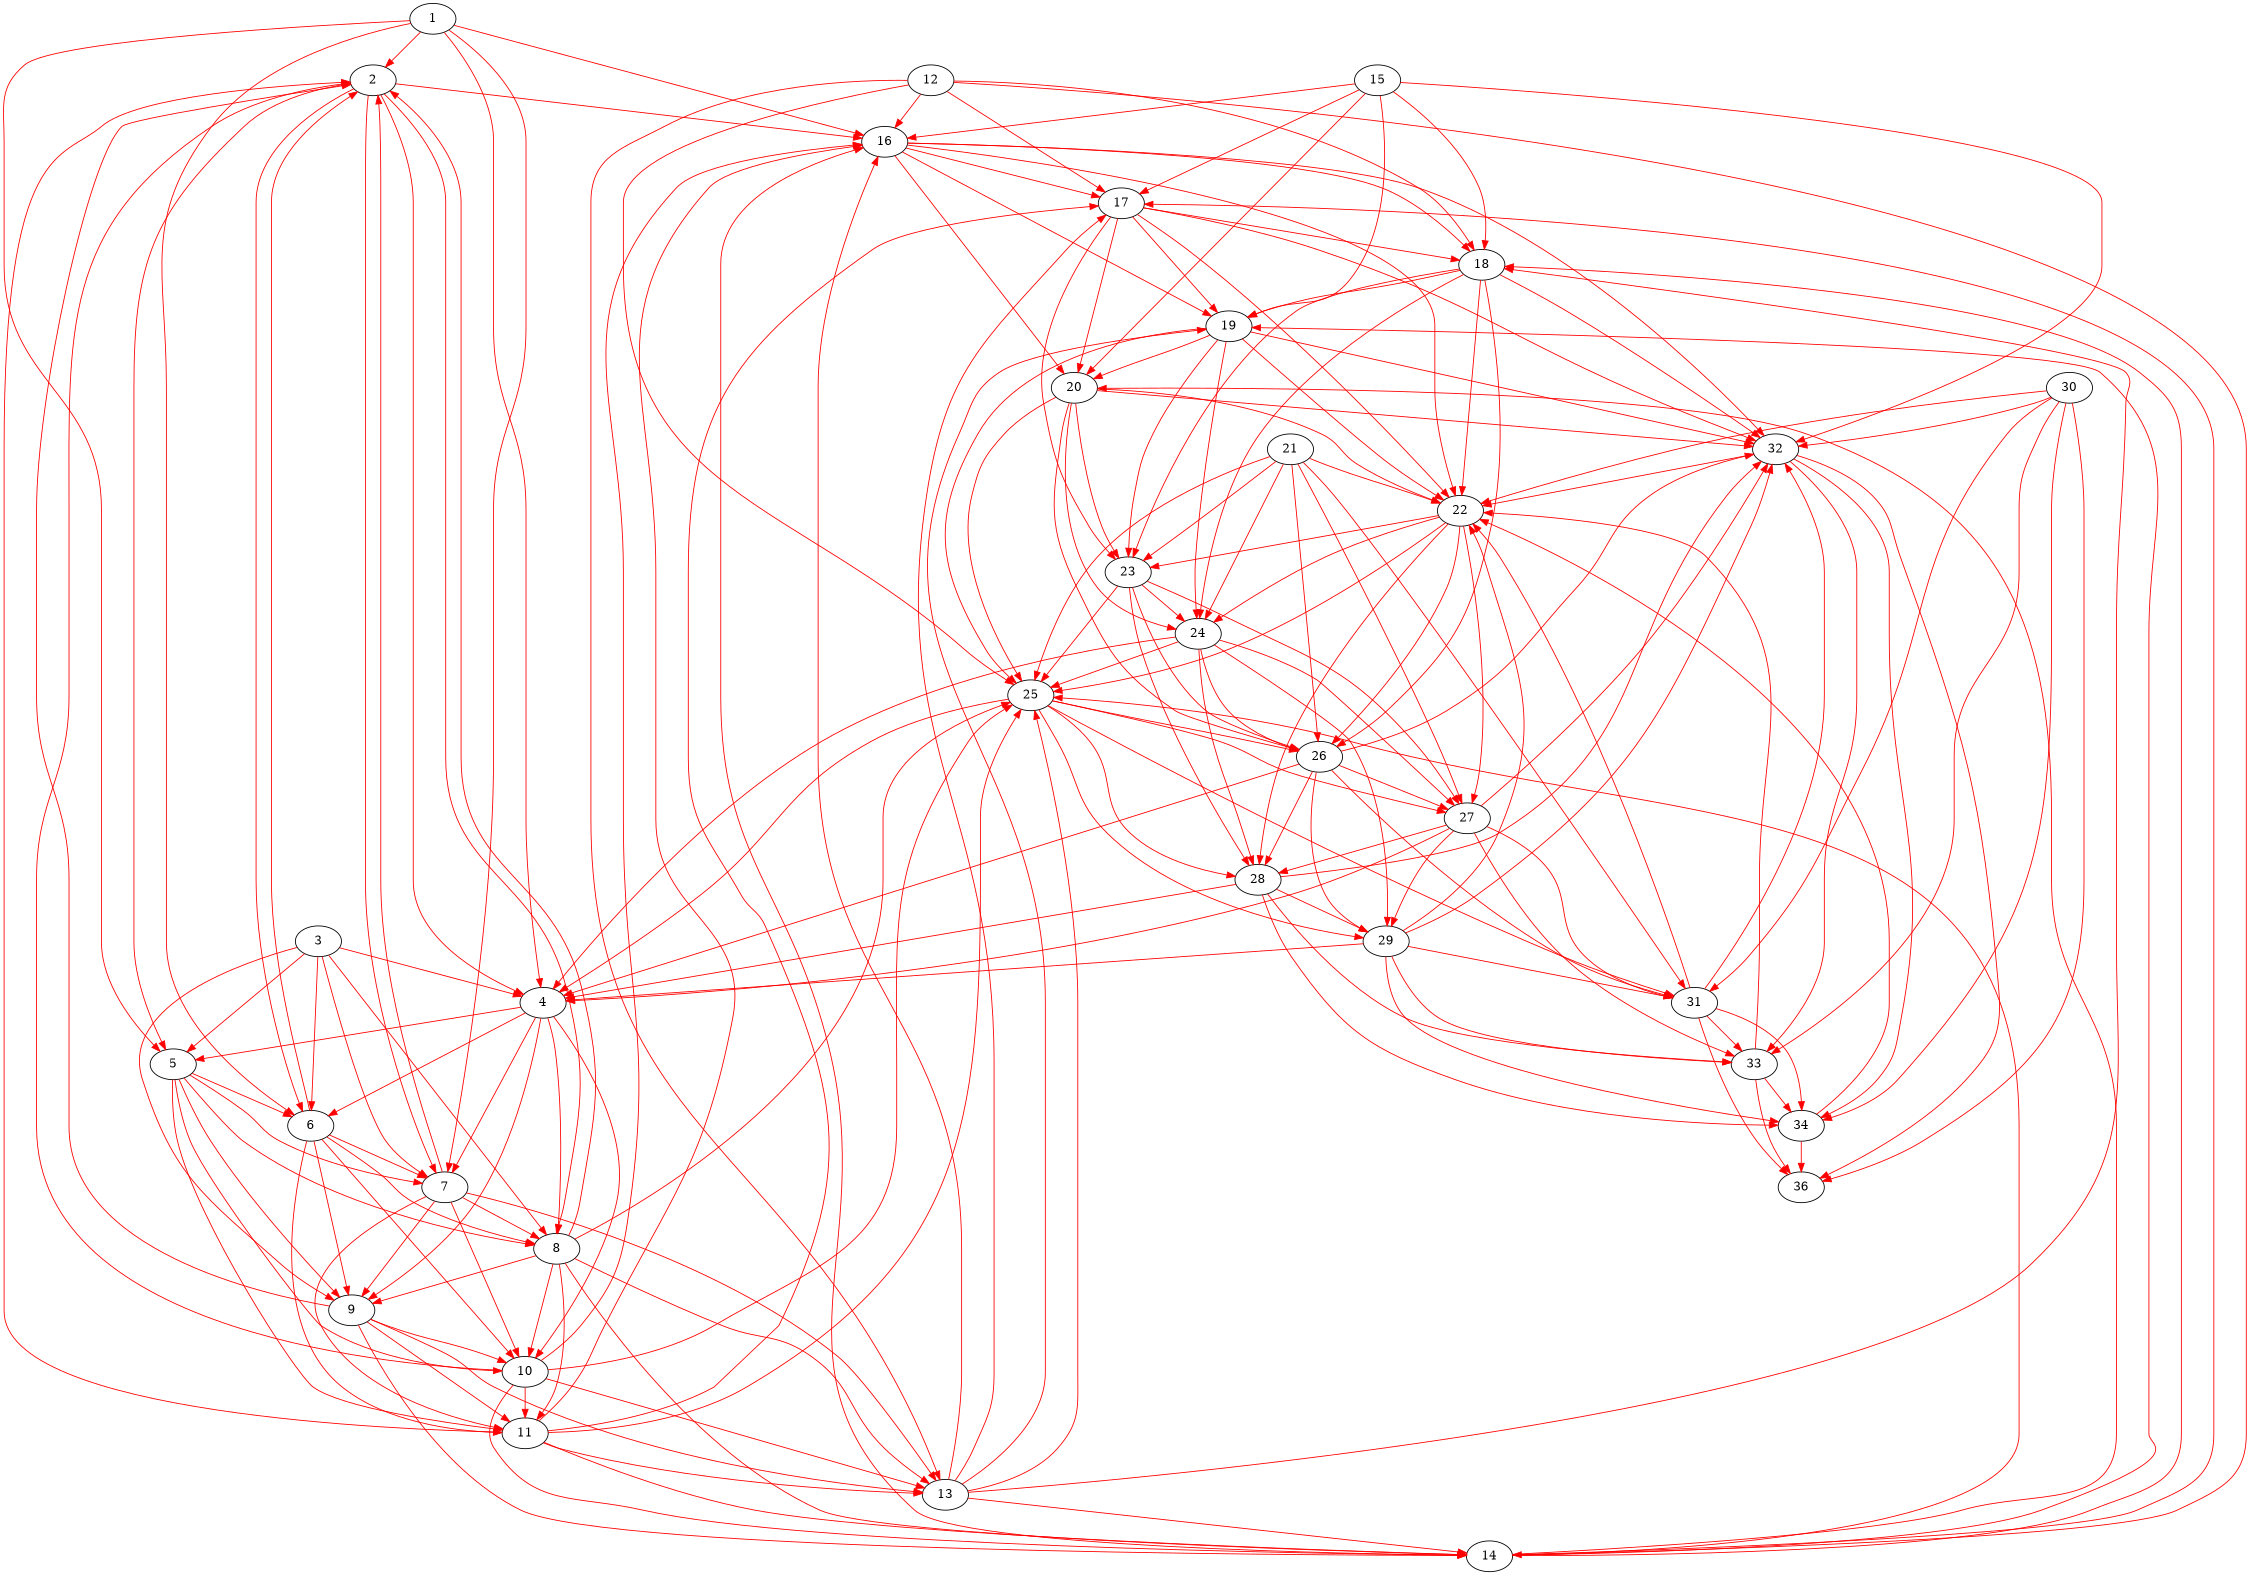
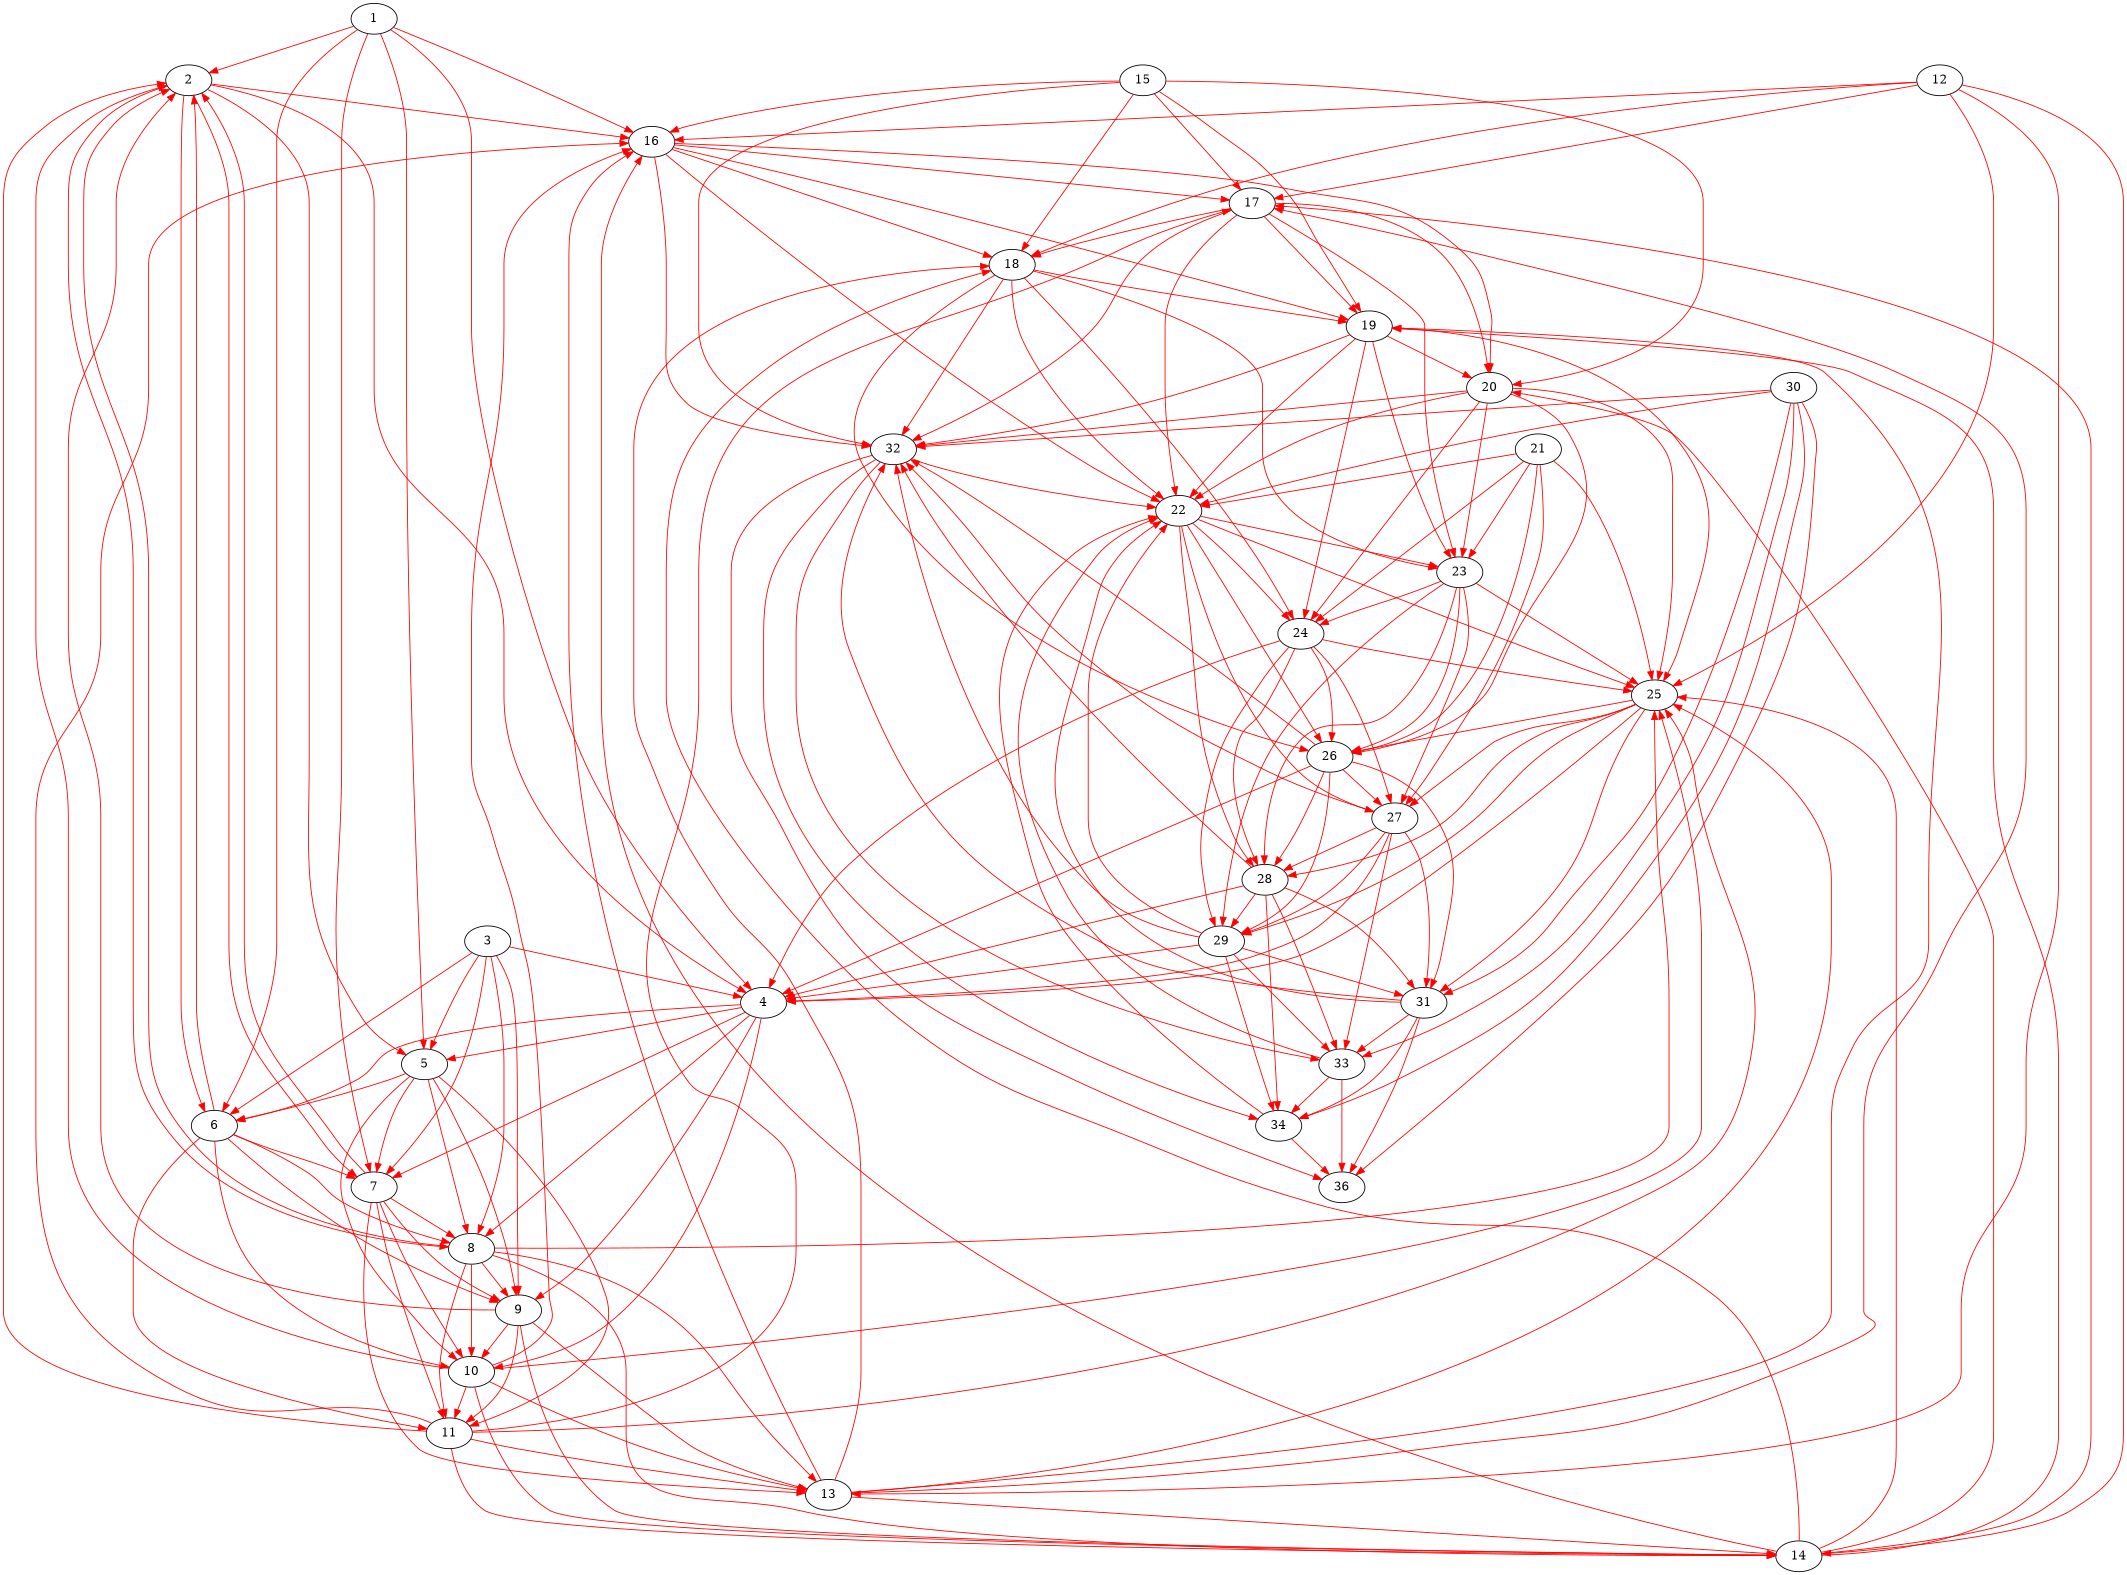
edge "23" -> "29": added
edge "21" -> "31": now "28" -> "31"
